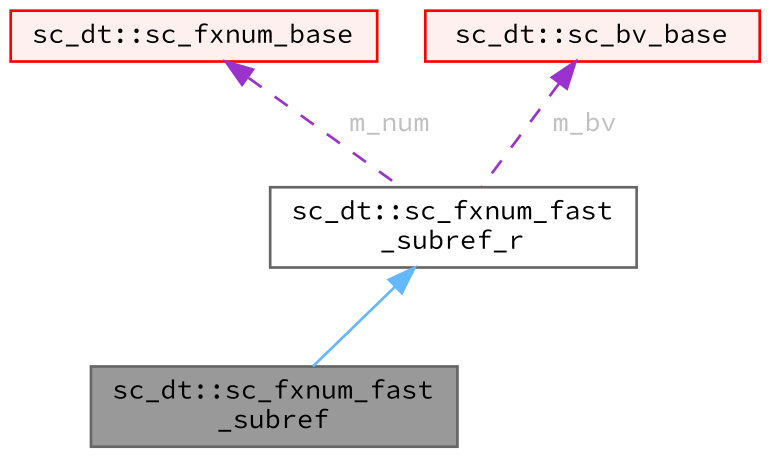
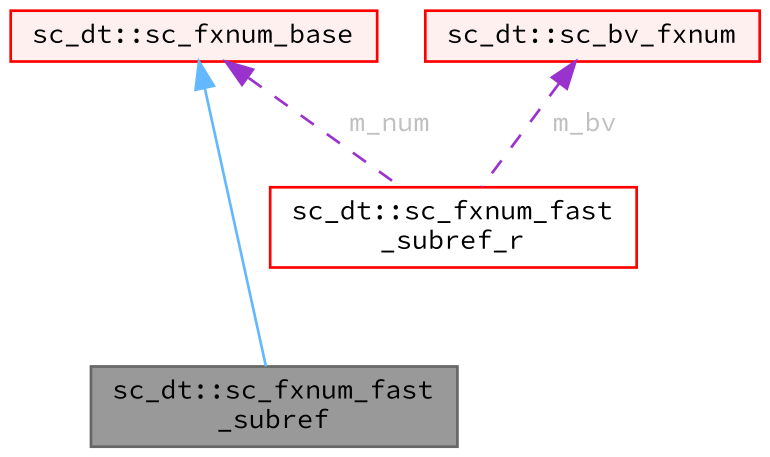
node "sc_dt::sc_bv_base": label "sc_dt::sc_bv_base" -> "sc_dt::sc_bv_fxnum"
node "sc_dt::sc_fxnum_fast _subref_r": color gray40 -> red
edge "sc_dt::sc_fxnum_fast _subref" -> "sc_dt::sc_fxnum_fast _subref_r": now "sc_dt::sc_fxnum_fast _subref" -> "sc_dt::sc_fxnum_base"
